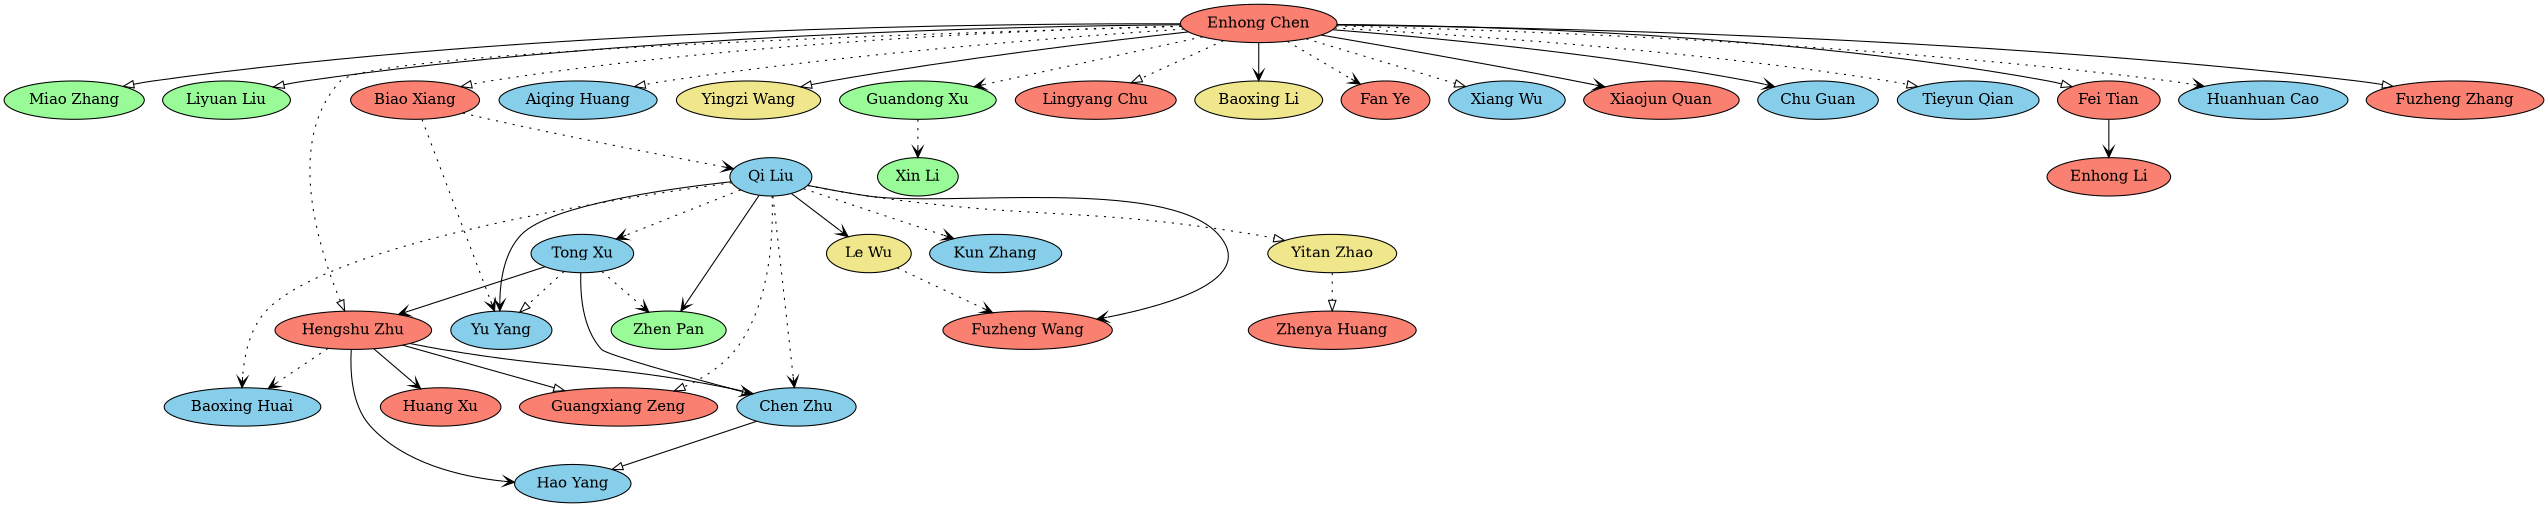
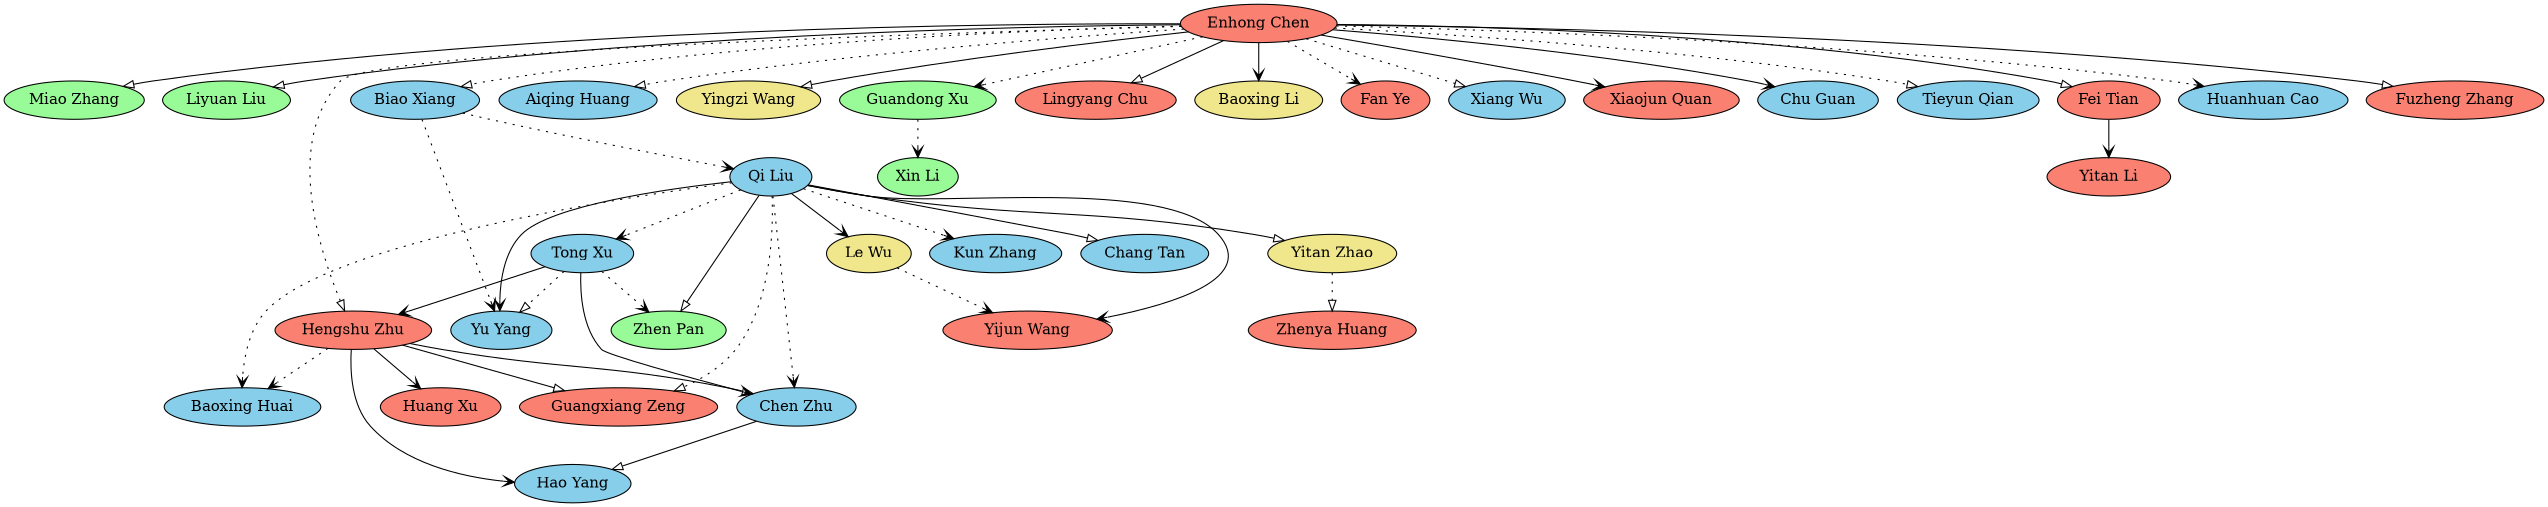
edge "Enhong Chen" -> "Lingyang Chu": style dotted -> solid
node "Biao Xiang": fillcolor salmon -> skyblue
node "Enhong Li": label "Enhong Li" -> "Yitan Li"
edge "Qi Liu" -> "Yitan Zhao": style dotted -> solid
edge "Qi Liu" -> "Zhen Pan": arrowhead vee -> onormal
node "Chang Tan": added
node "Fuzheng Wang": label "Fuzheng Wang" -> "Yijun Wang"
